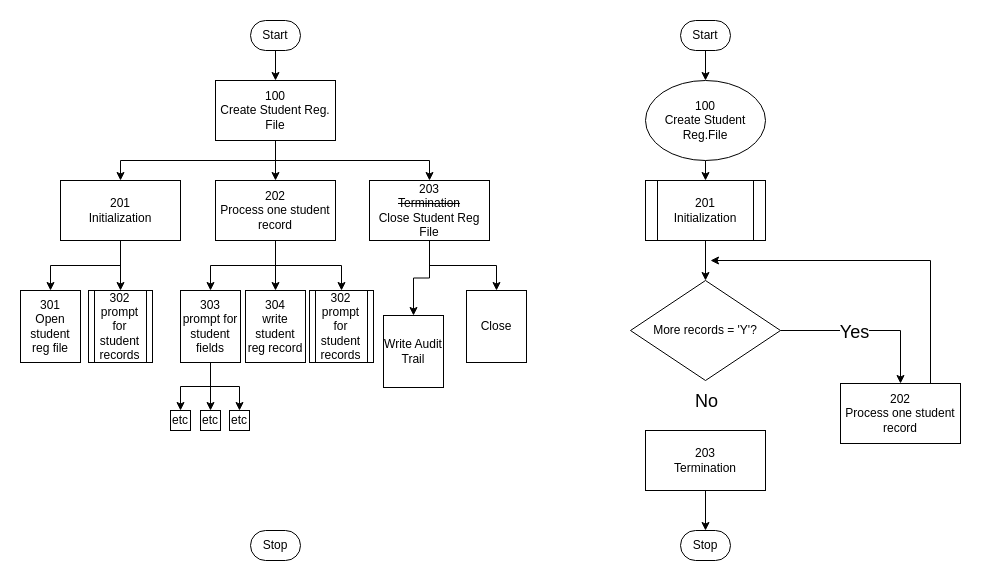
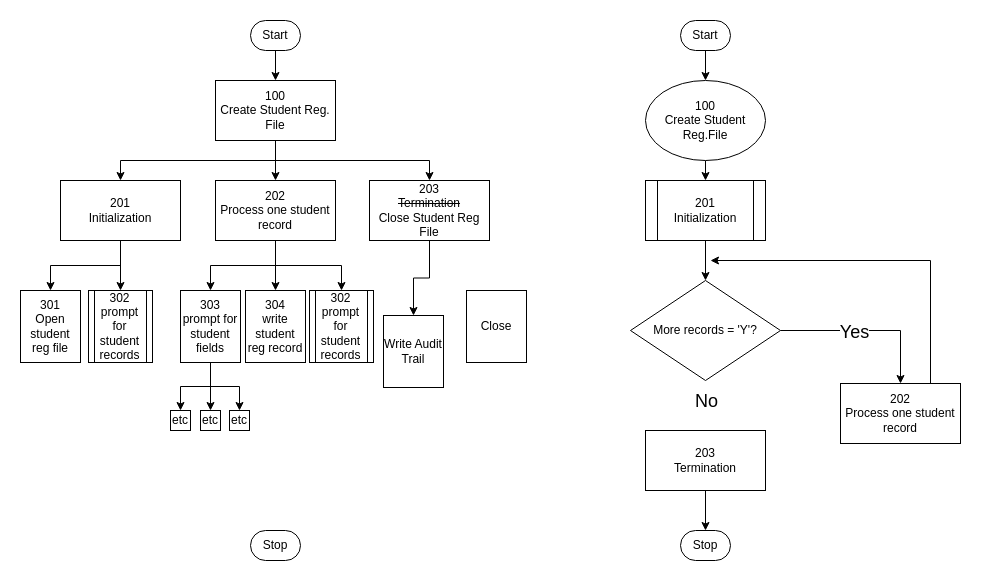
edge "203 Termination Close Student Reg File" -> "Close": removed
